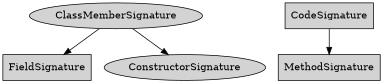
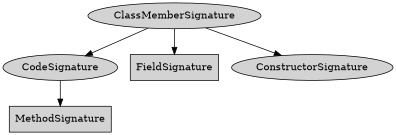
node "CodeSignature": shape box -> ellipse
edge "ClassMemberSignature" -> "CodeSignature": added
